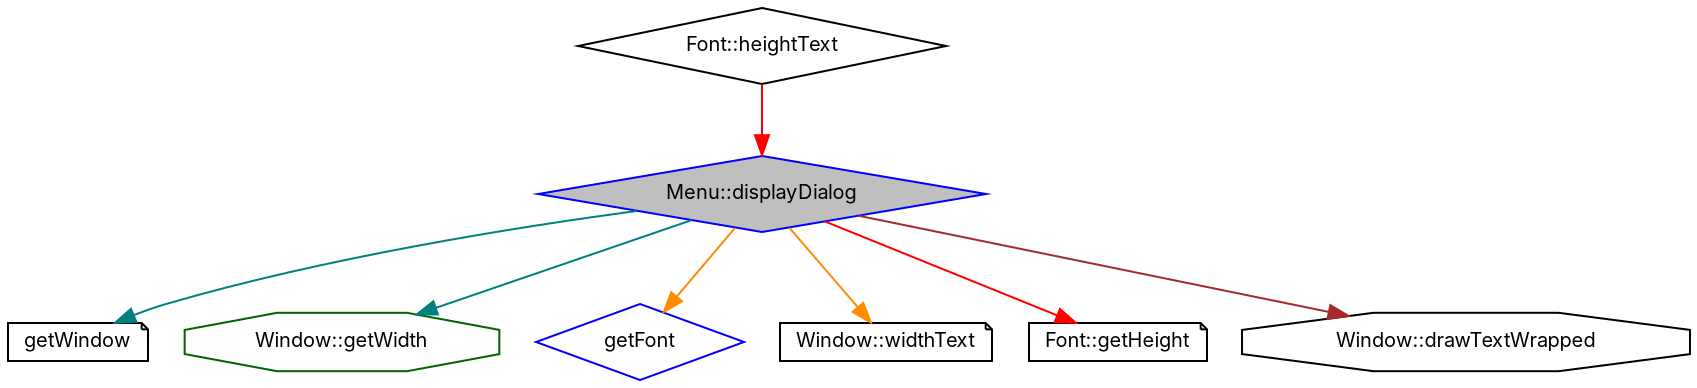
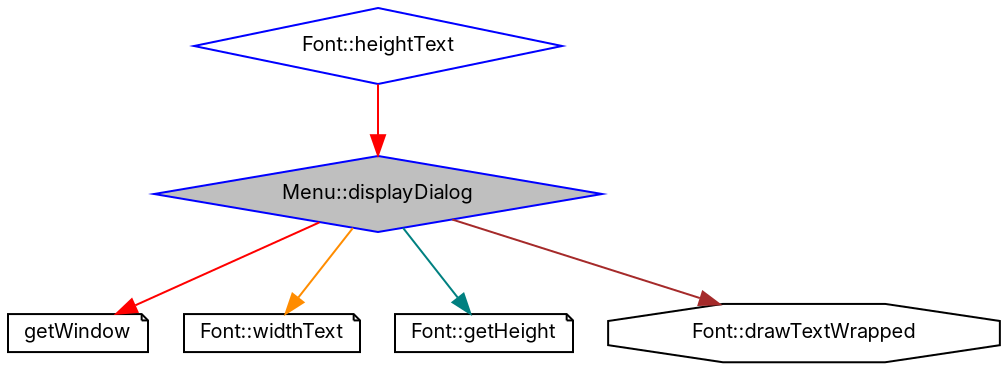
node "Font::heightText": color black -> blue
edge "Menu::displayDialog" -> "getWindow": color teal -> red
edge "Menu::displayDialog" -> "Font::getHeight": color red -> teal
node "Window::getWidth": removed
node "getFont": removed
node "Window::widthText": label "Window::widthText" -> "Font::widthText"
node "Window::drawTextWrapped": label "Window::drawTextWrapped" -> "Font::drawTextWrapped"
